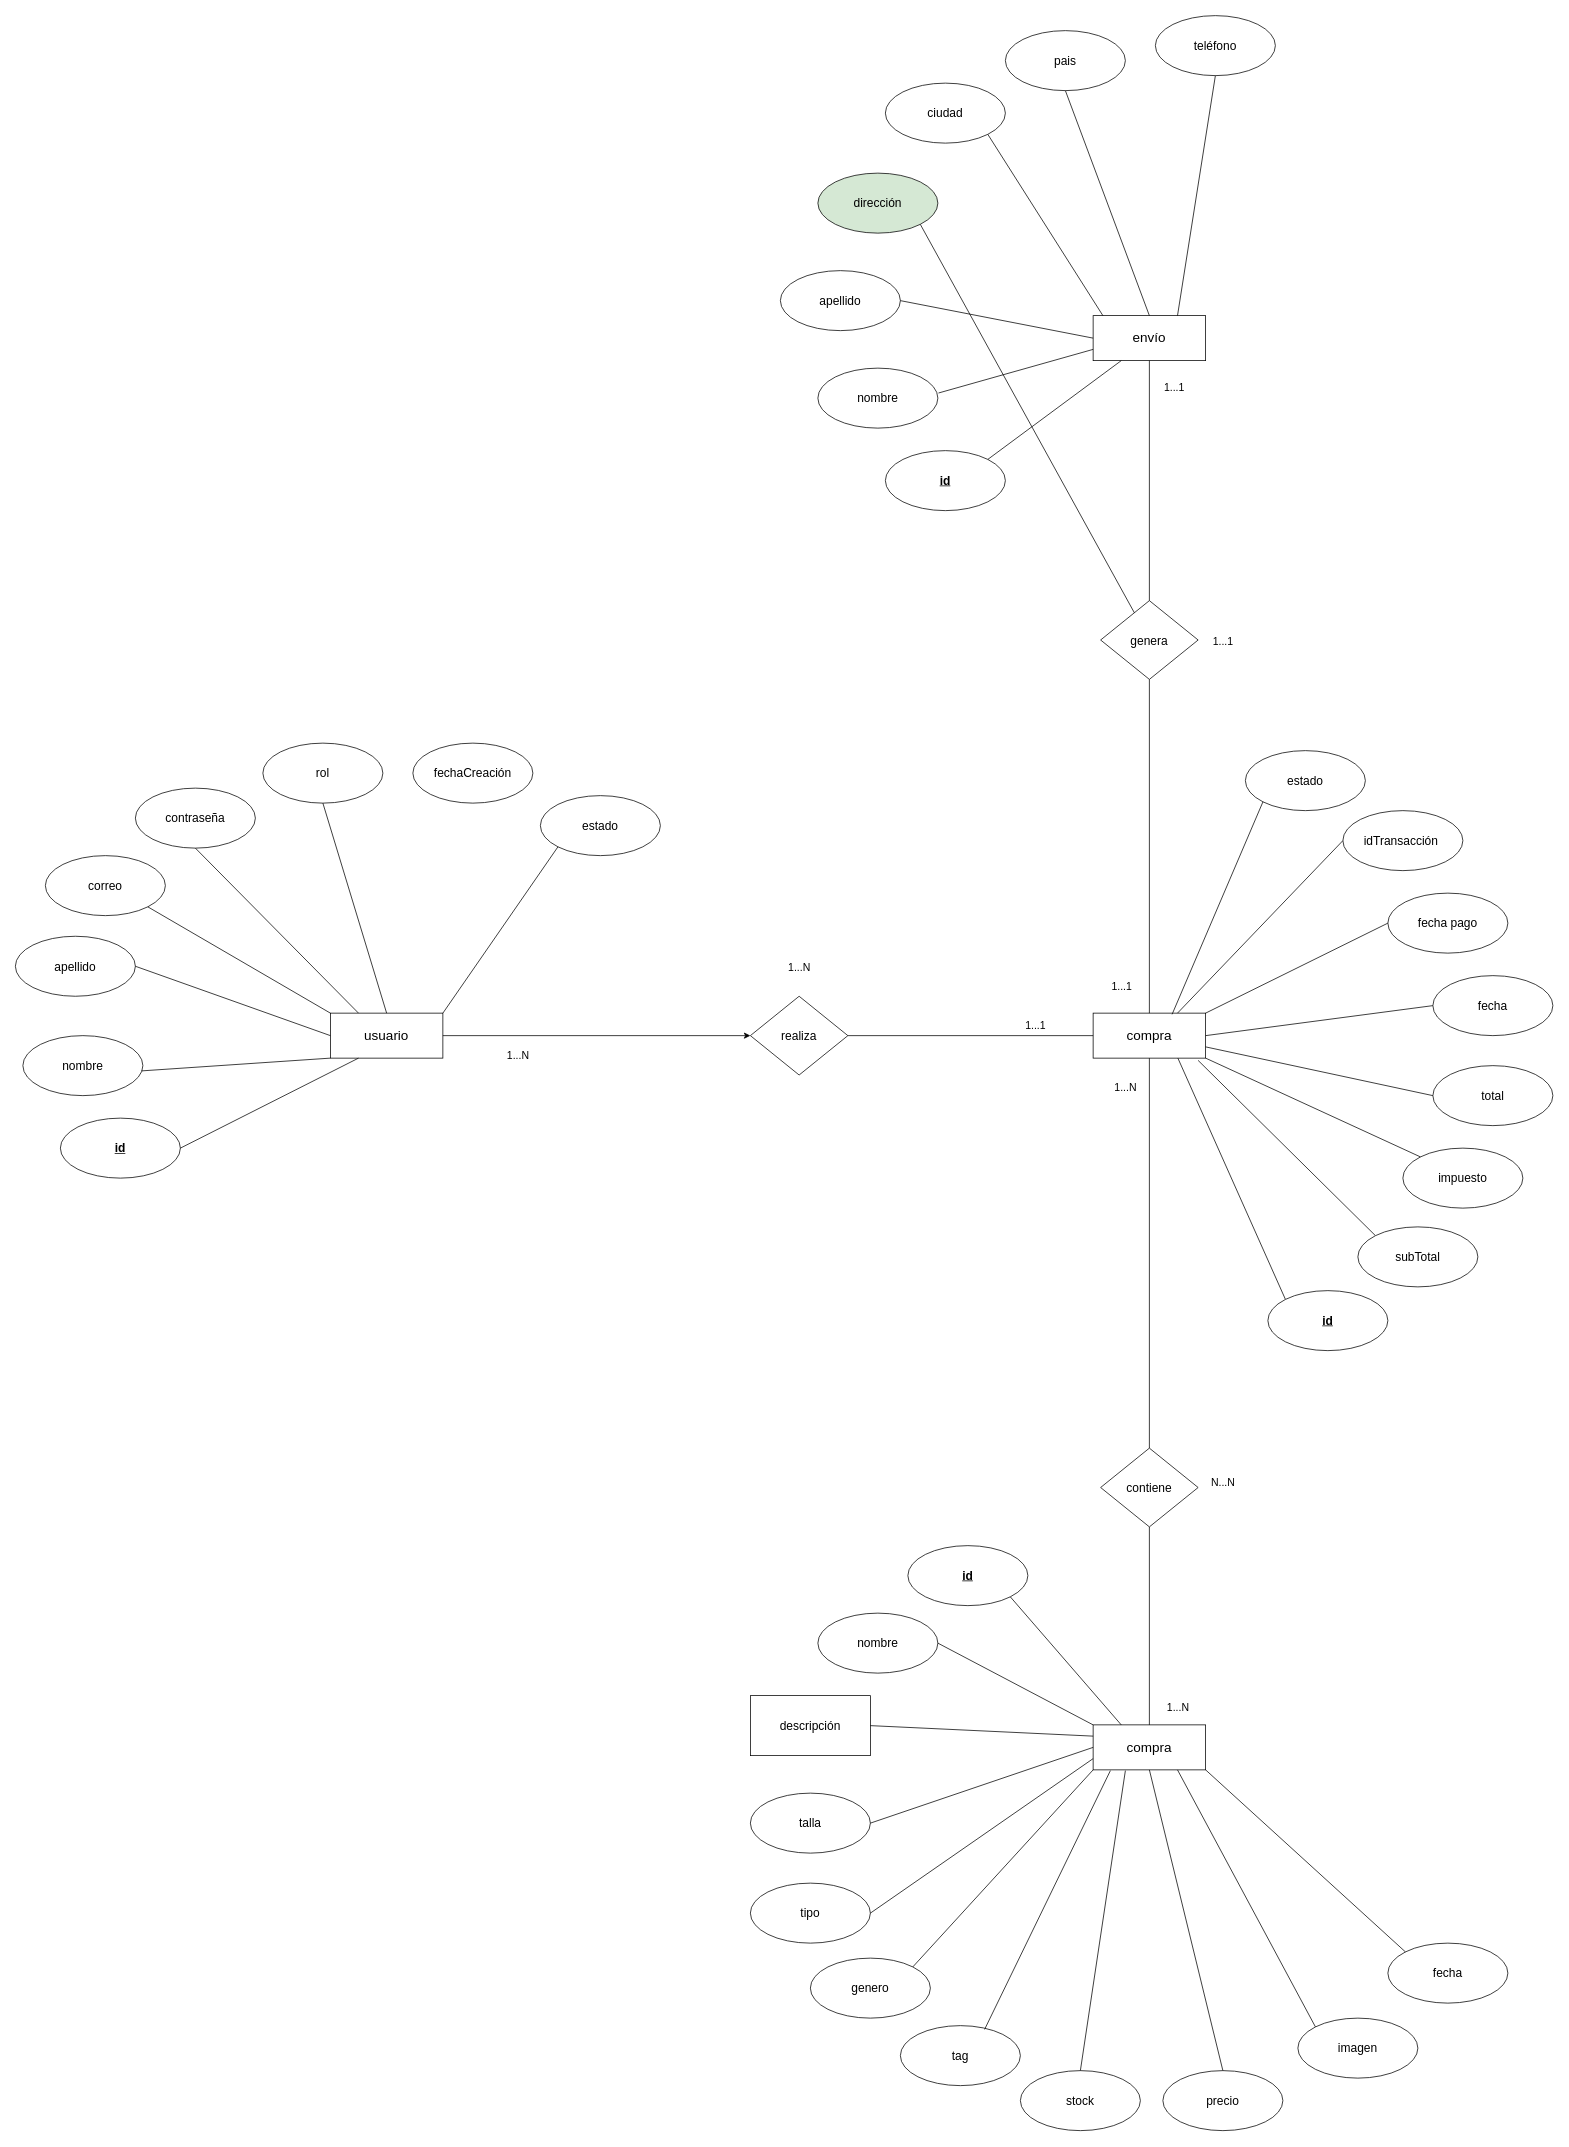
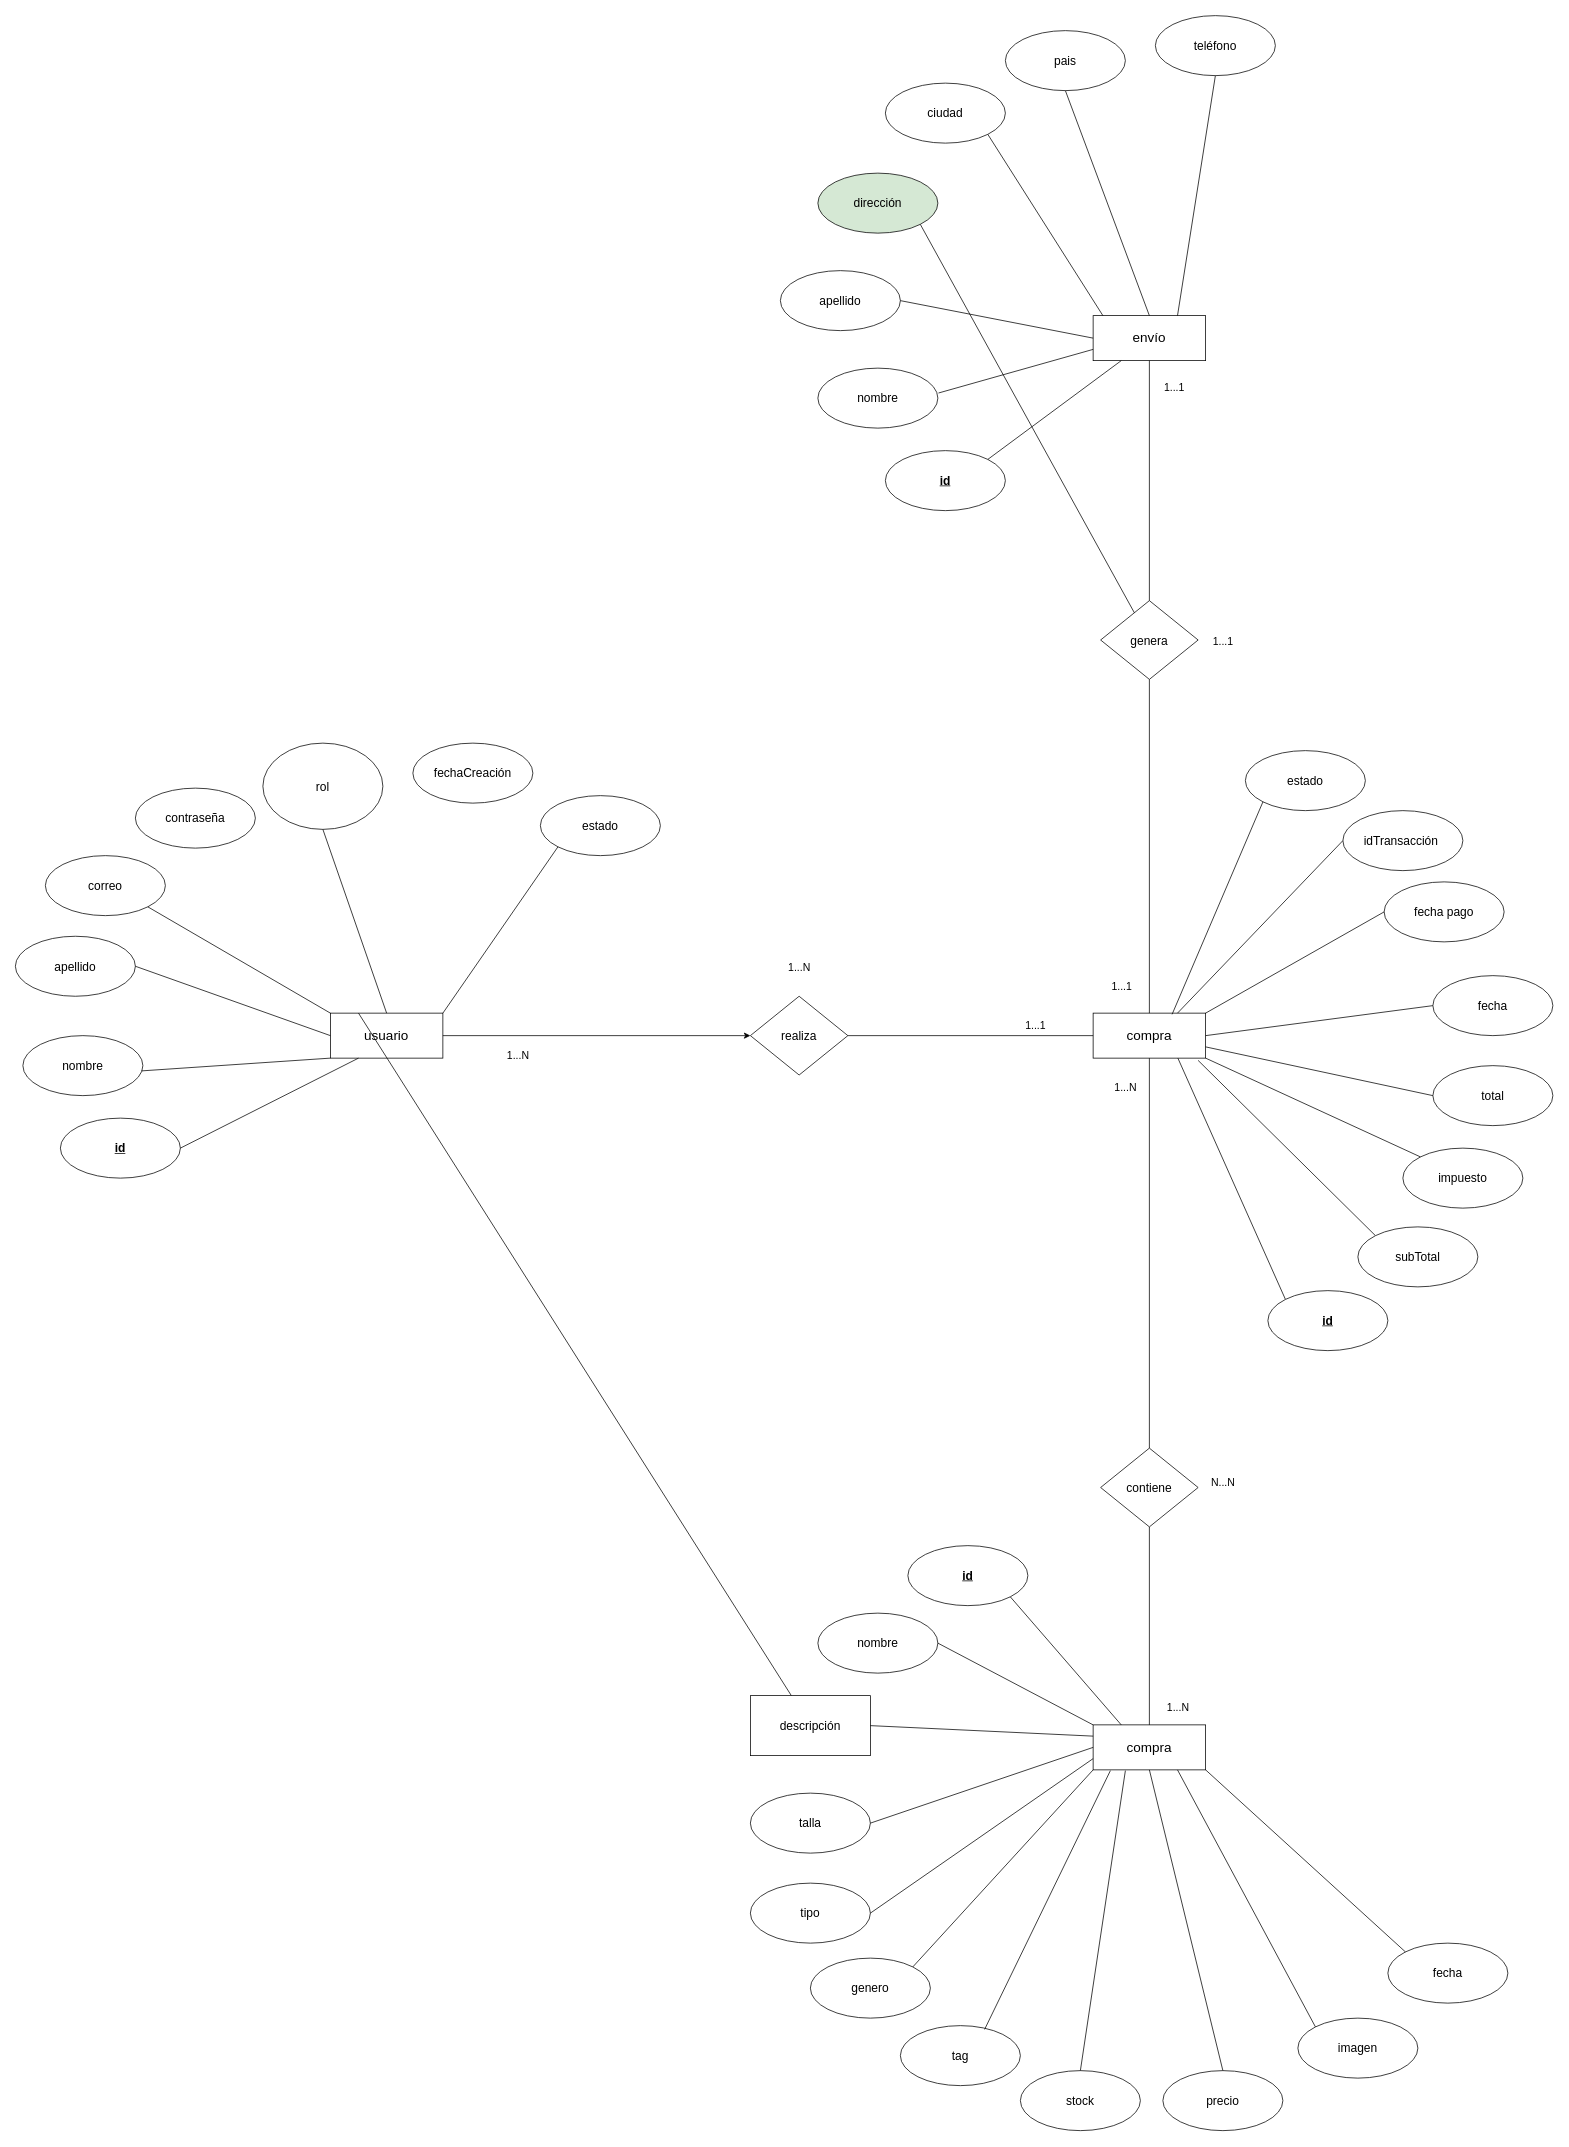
node "rol": size 120x60 -> 120x86
node "fecha pago": moved (1448, 923) -> (1444, 912)
edge "contraseña" -- "usuario": now "descripción" -- "usuario"
